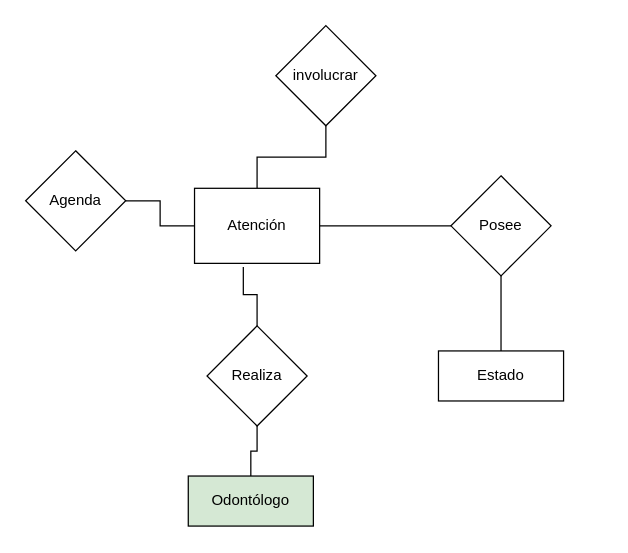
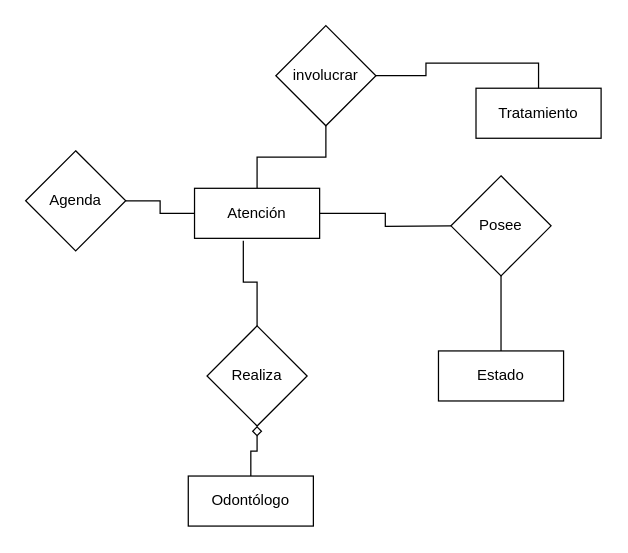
edge "involucrar" -- "Tratamiento": added
node "Tratamiento": added
node "Atención": size 125x75 -> 125x50
edge "Realiza" -- "Odontólogo": arrowhead none -> diamond
node "Odontólogo": fillcolor #d5e8d4 -> #ffffff
